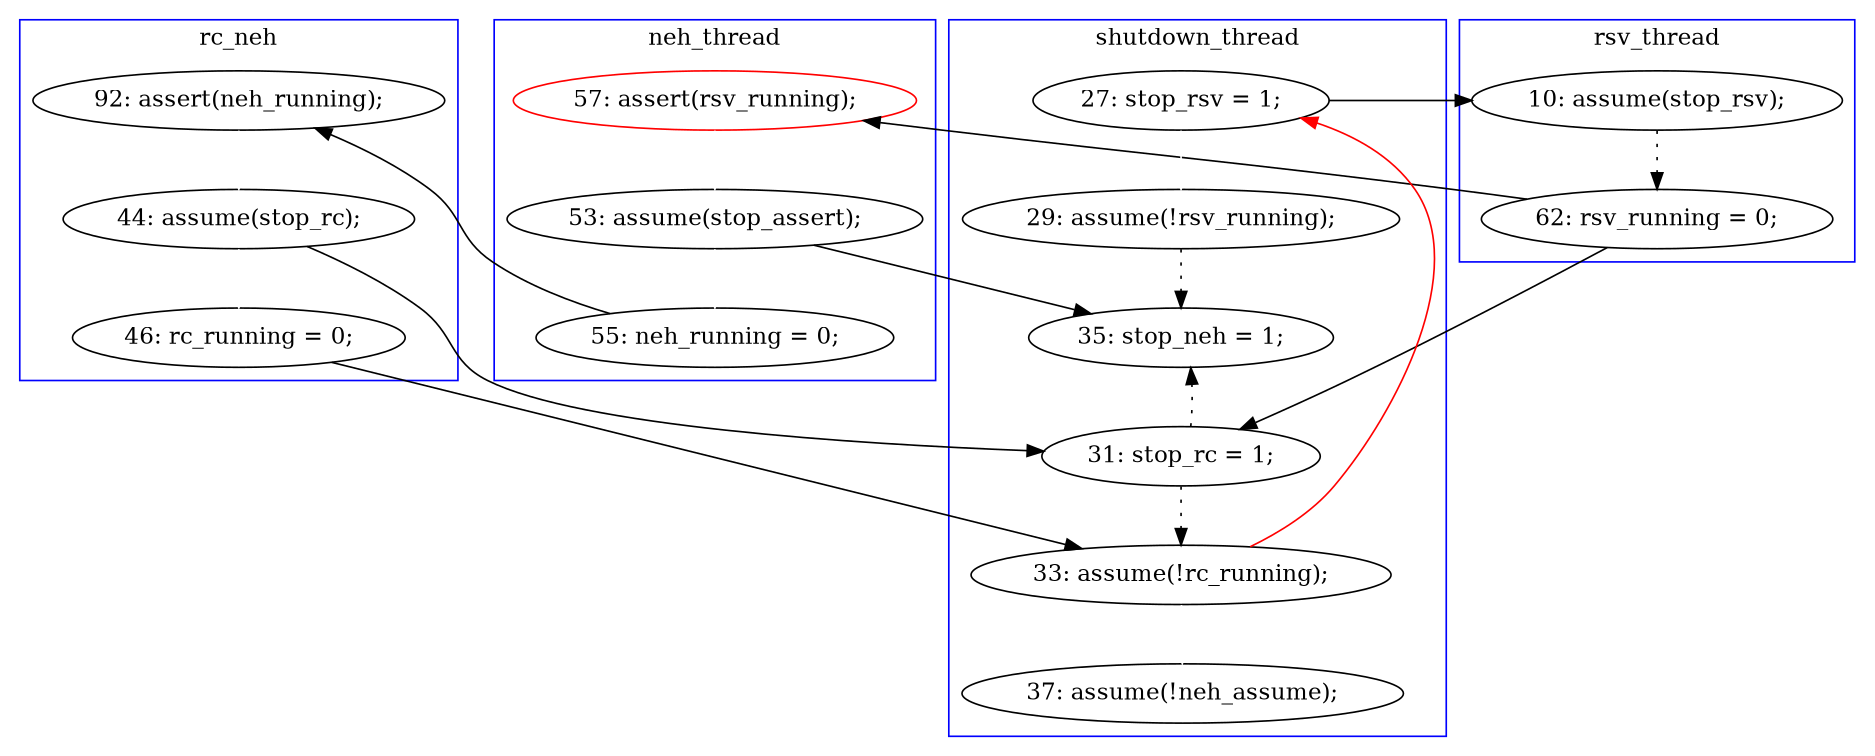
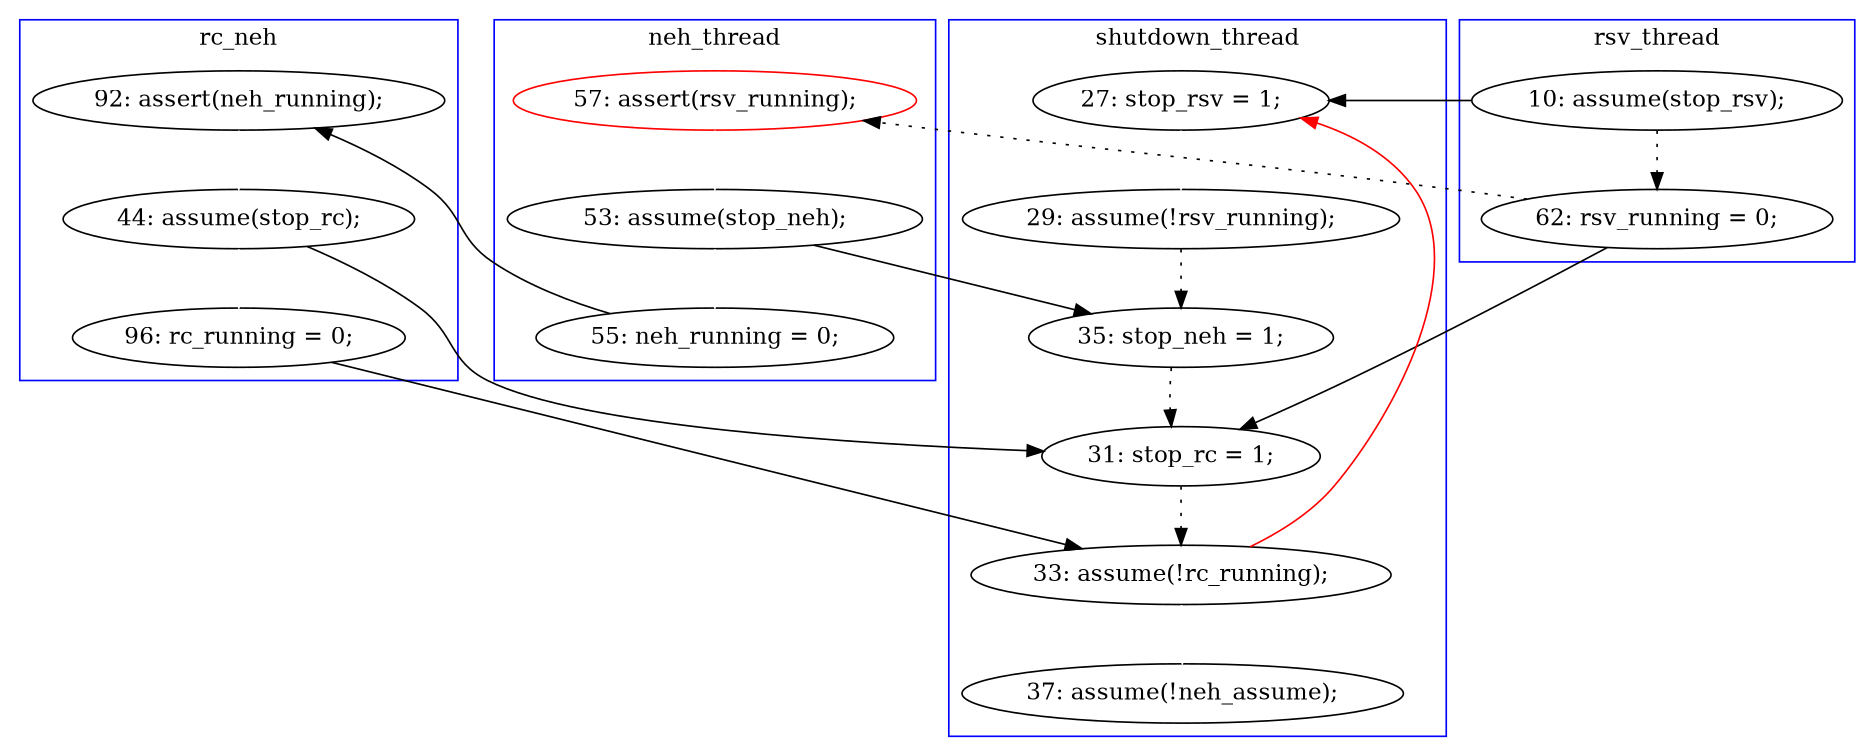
edge "27: stop_rsv = 1;" -> "10: assume(stop_rsv);": reversed
edge "62: rsv_running = 0;" -> "57: assert(rsv_running);": style solid -> dotted
node "53: assume(stop_assert);": label "53: assume(stop_assert);" -> "53: assume(stop_neh);"
node "46: rc_running = 0;": label "46: rc_running = 0;" -> "96: rc_running = 0;"
edge "31: stop_rc = 1;" -> "35: stop_neh = 1;": reversed
